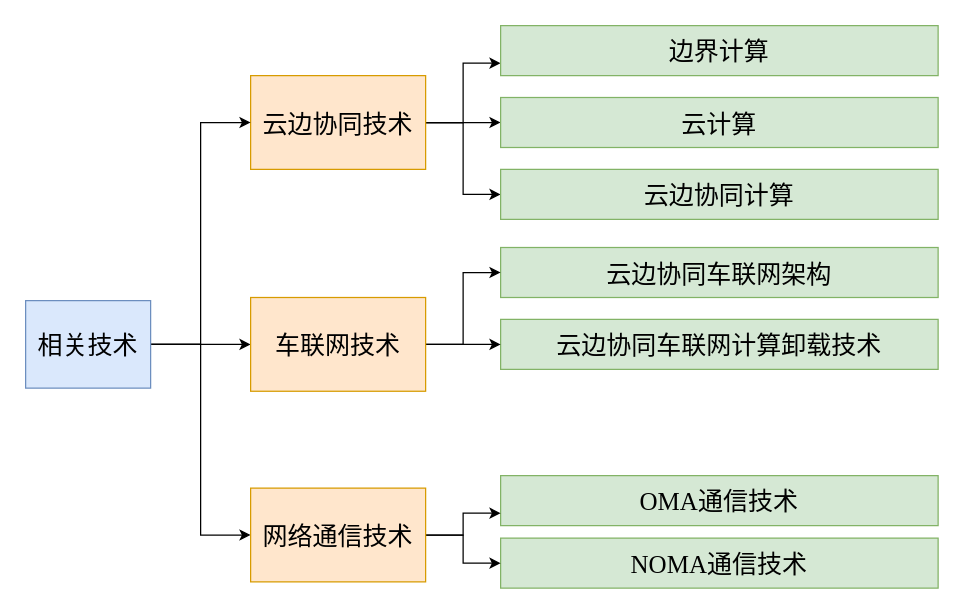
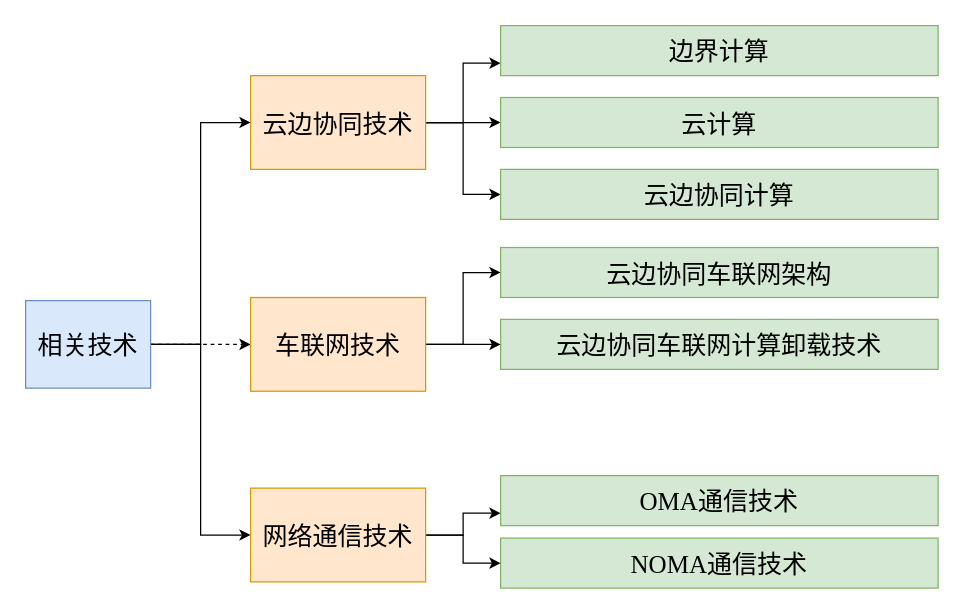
edge "相关技术" -> "车联网技术": style solid -> dashed
